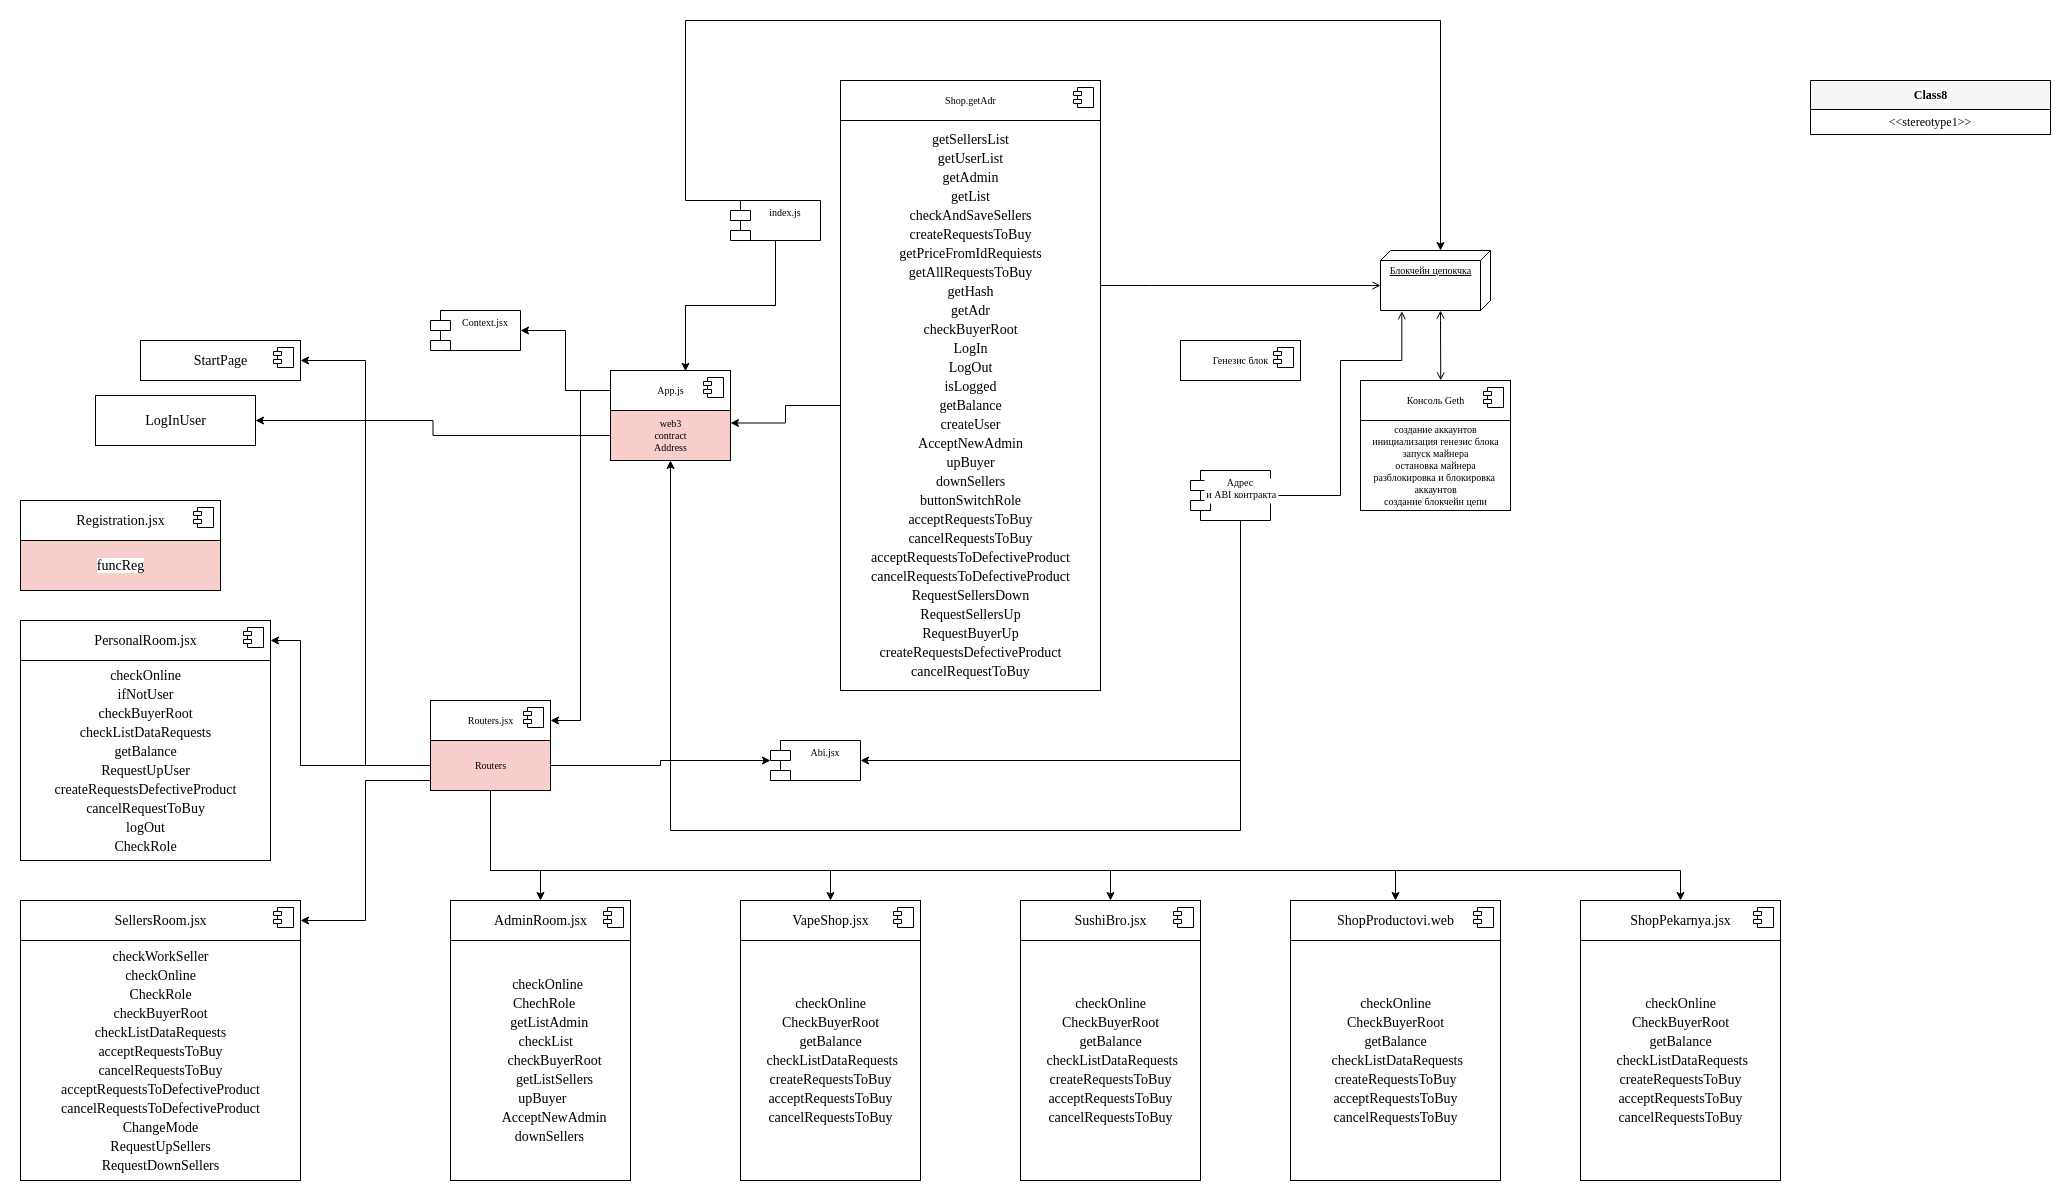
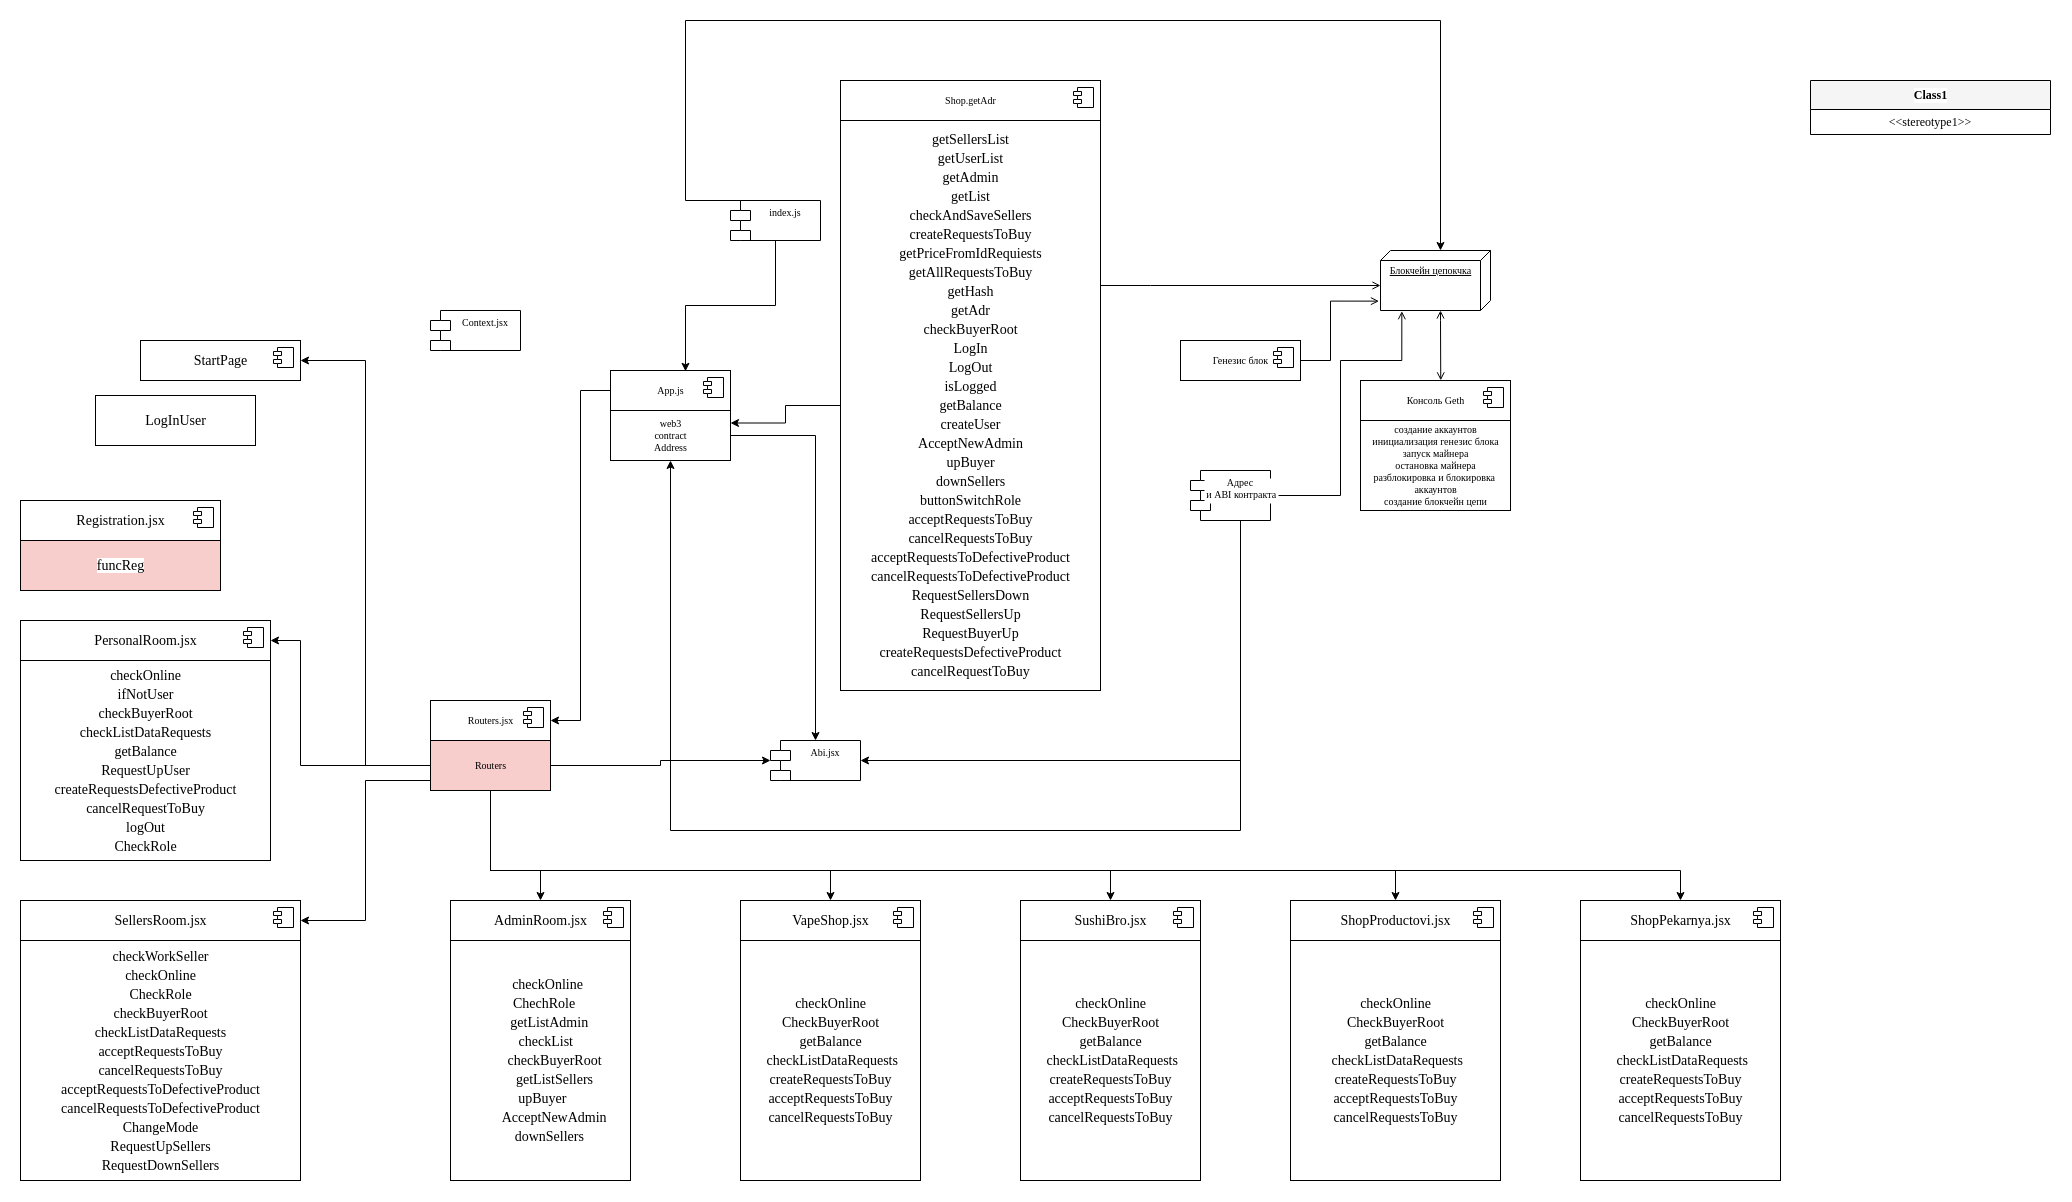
node "Class8": label "Class8" -> "Class1"
edge "Генезис блок" -> "Блокчейн цепокчка": added
edge "App.js" -> "Context.jsx": now "App.js" -> "web3 contract Address"
edge "web3 contract Address" -> "LogInUser": now "web3 contract Address" -> "Abi.jsx"
node "web3 contract Address": fillcolor #f8cecc -> #ffffff
node "ShopProductovi.web": label "ShopProductovi.web" -> "ShopProductovi.jsx"
